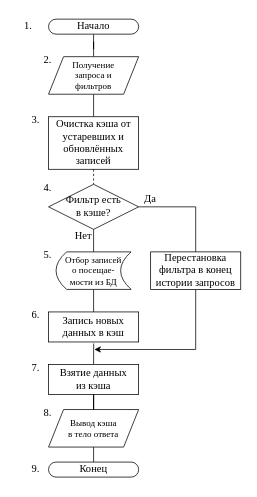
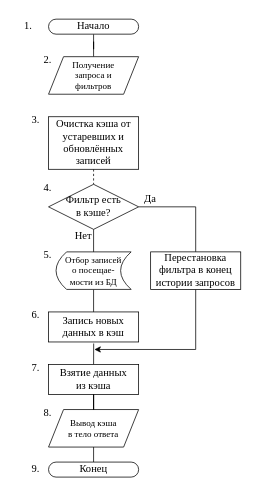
edge "Получение запроса и фильтров" -- "Очистка кэша от устаревших и обновлённых записей": removed
